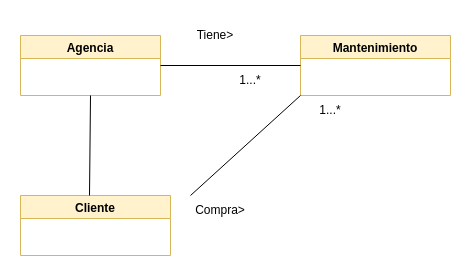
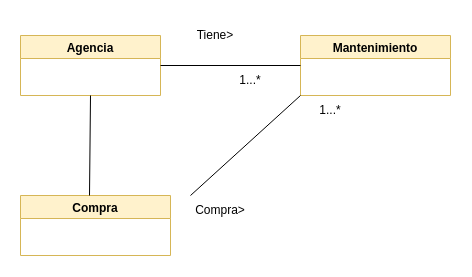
node "Cliente": label "Cliente" -> "Compra"
